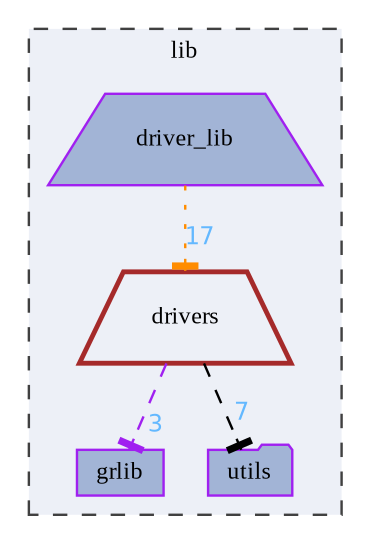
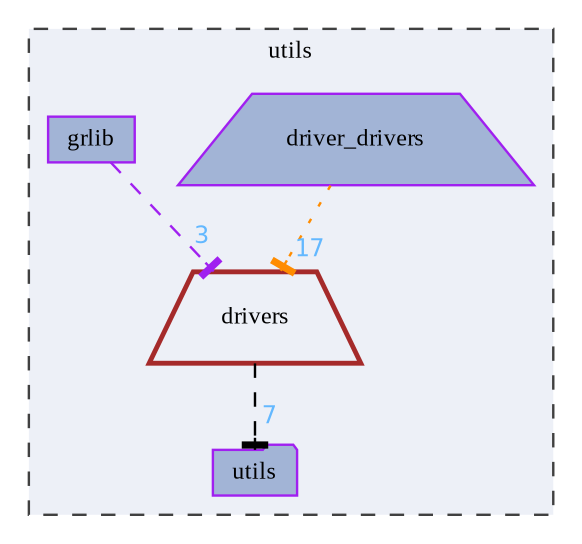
cluster "lib": label "lib" -> "utils"
node "driver_lib": label "driver_lib" -> "driver_drivers"
edge "drivers" -> "grlib": reversed
